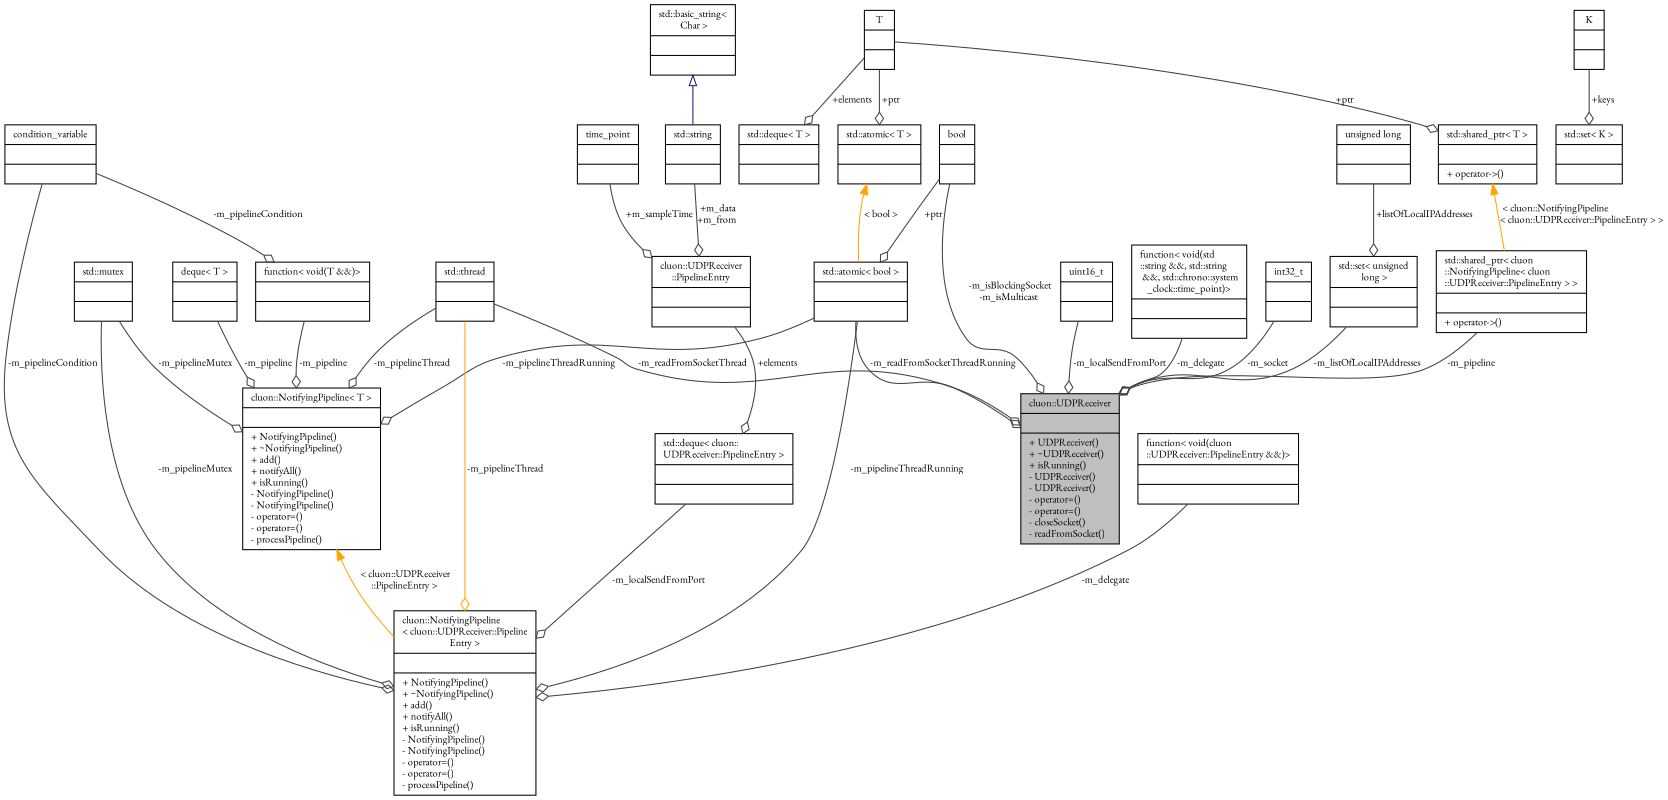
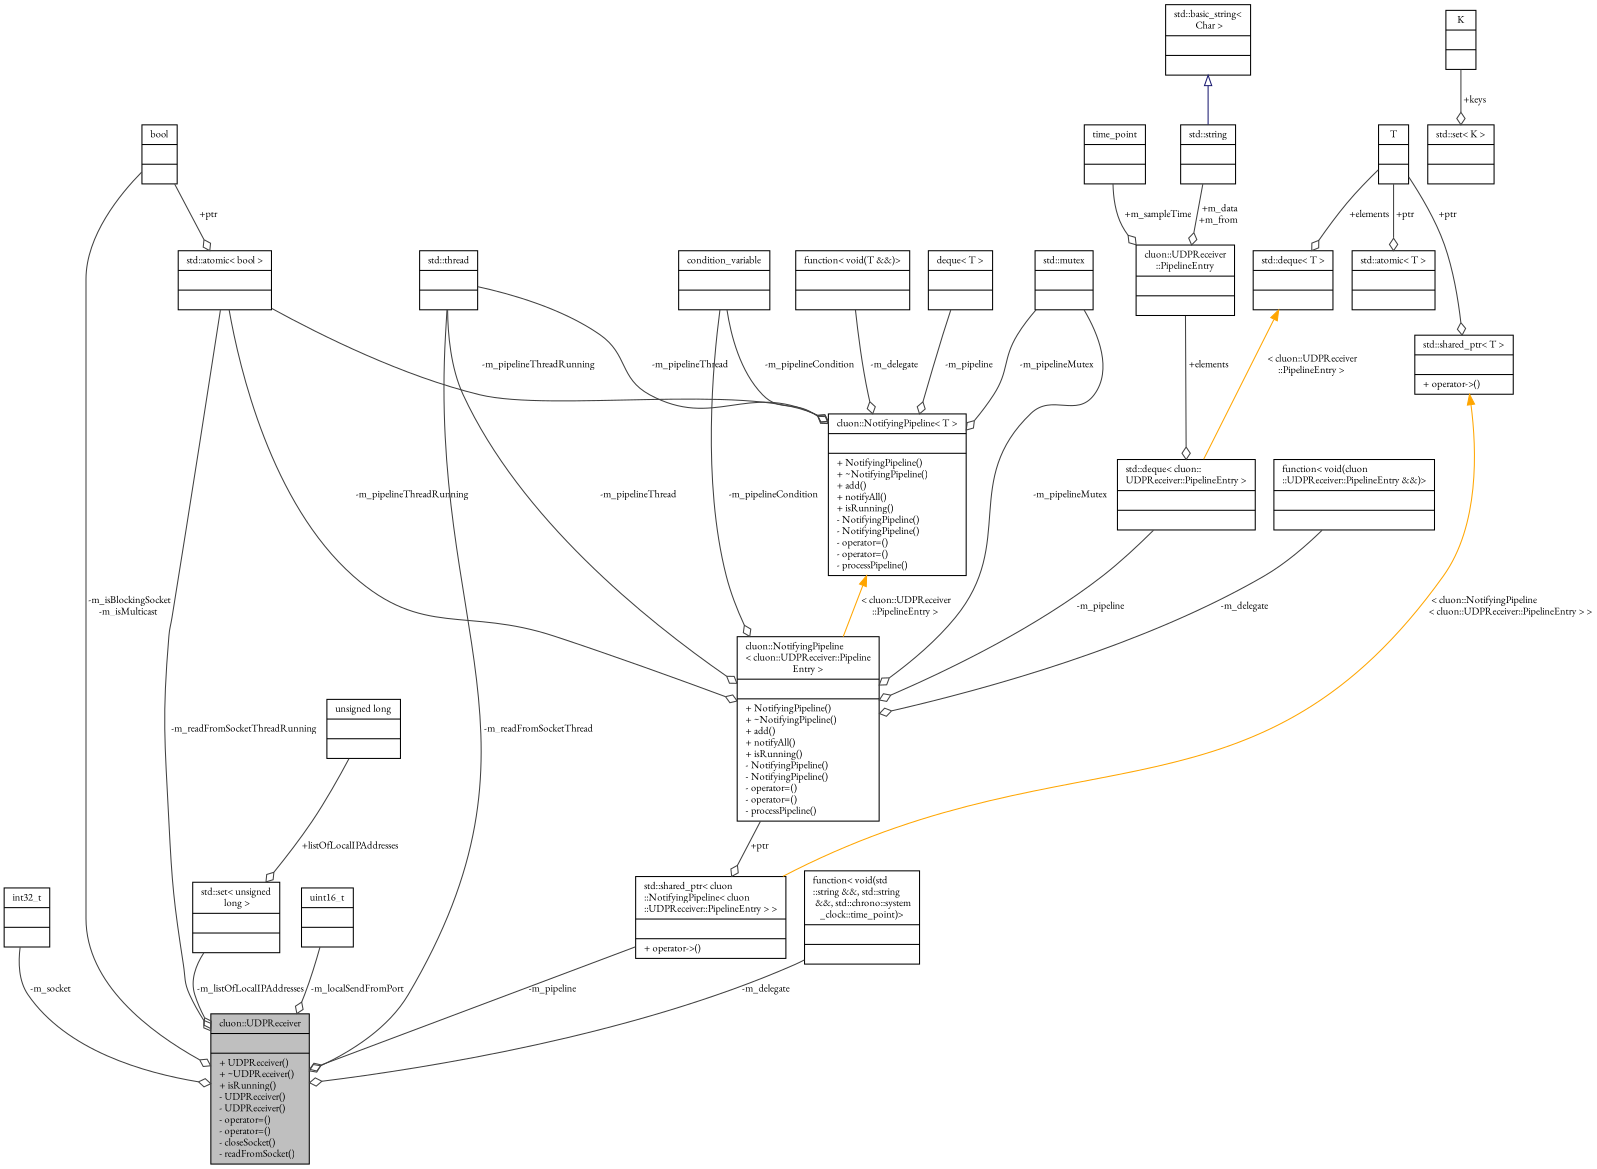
edge "condition_variable" -> "function< void(T &&)>": now "condition_variable" -> "cluon::NotifyingPipeline< T >"
edge "std::atomic< bool >" -> "std::atomic< T >": removed, label "< bool >"
edge "function< void(T &&)>" -> "cluon::NotifyingPipeline< T >": label " -m_pipeline" -> " -m_delegate"
edge "std::deque< cluon::" -> "std::deque< T >": added, label "< cluon::UDPReceiver ::PipelineEntry >"
edge "std::thread" -> "cluon::NotifyingPipeline": color orange -> grey25
edge "std::deque< cluon::" -> "cluon::NotifyingPipeline": label " -m_localSendFromPort" -> " -m_pipeline"
edge "cluon::NotifyingPipeline" -> "std::shared_ptr< cluon": added, label "+ptr"
